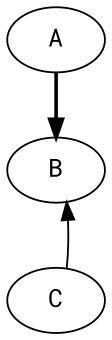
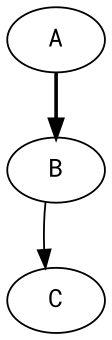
edge "C" -> "B": reversed
